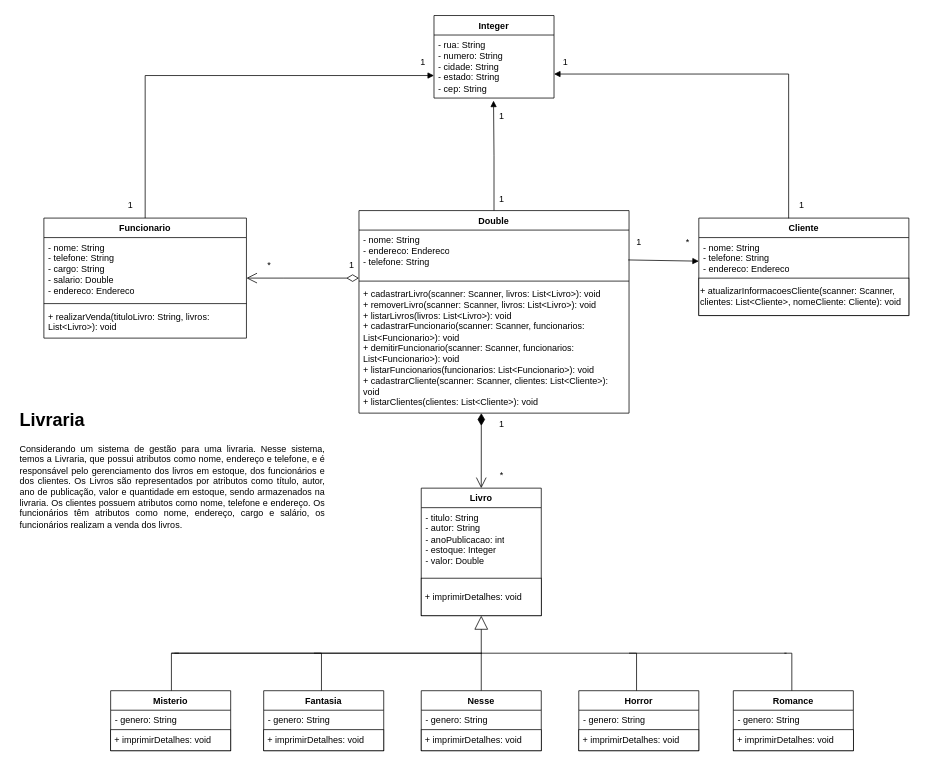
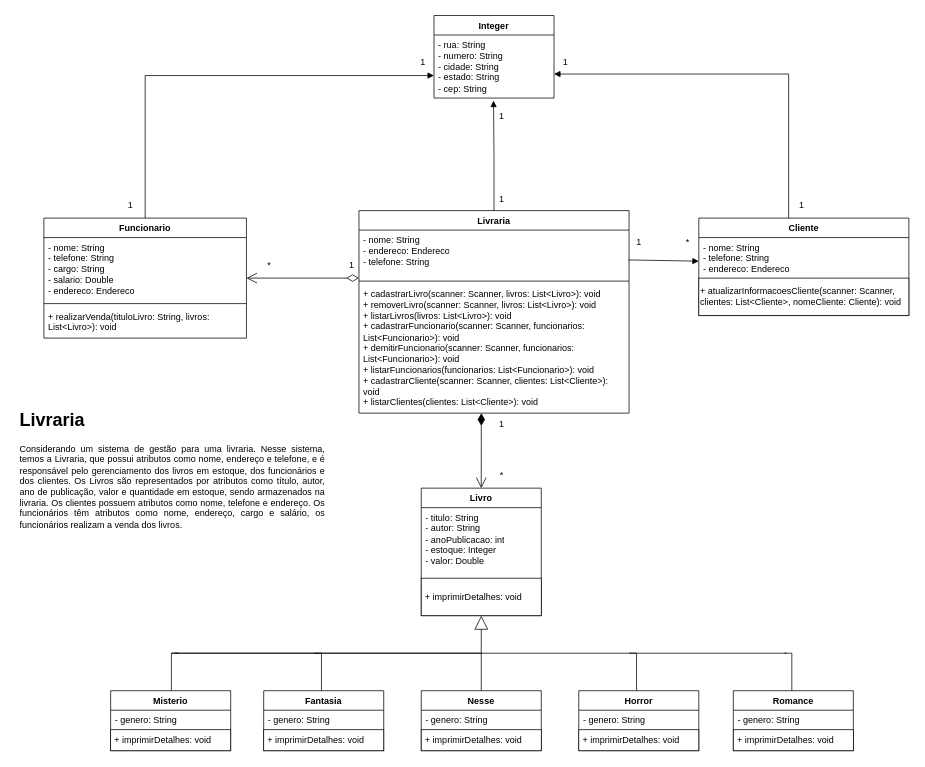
node "Double": label "Double" -> "Livraria"
